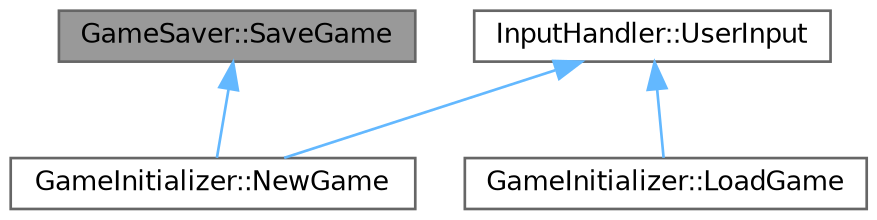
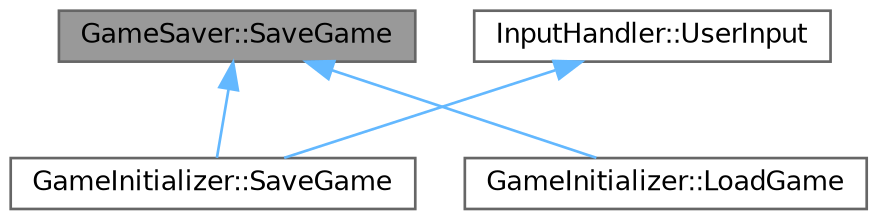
edge "GameInitializer::LoadGame" -> "InputHandler::UserInput": now "GameInitializer::LoadGame" -> "GameSaver::SaveGame"
node "GameInitializer::NewGame": label "GameInitializer::NewGame" -> "GameInitializer::SaveGame"
